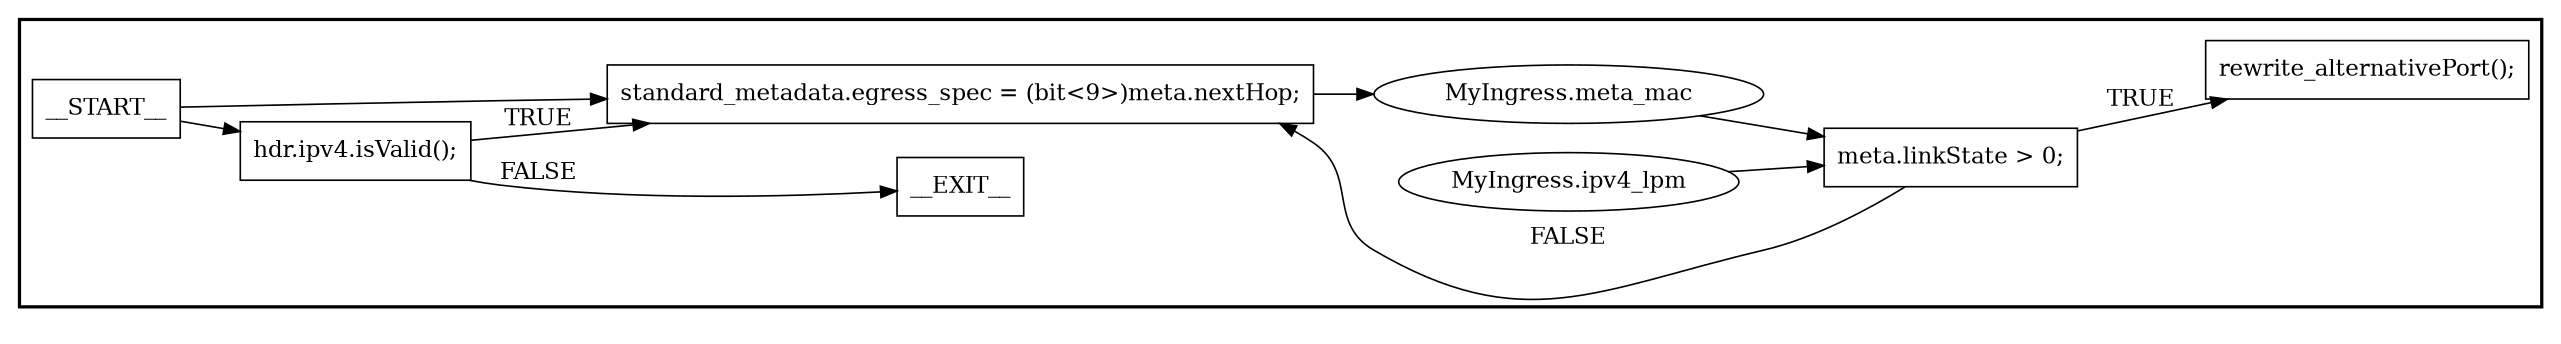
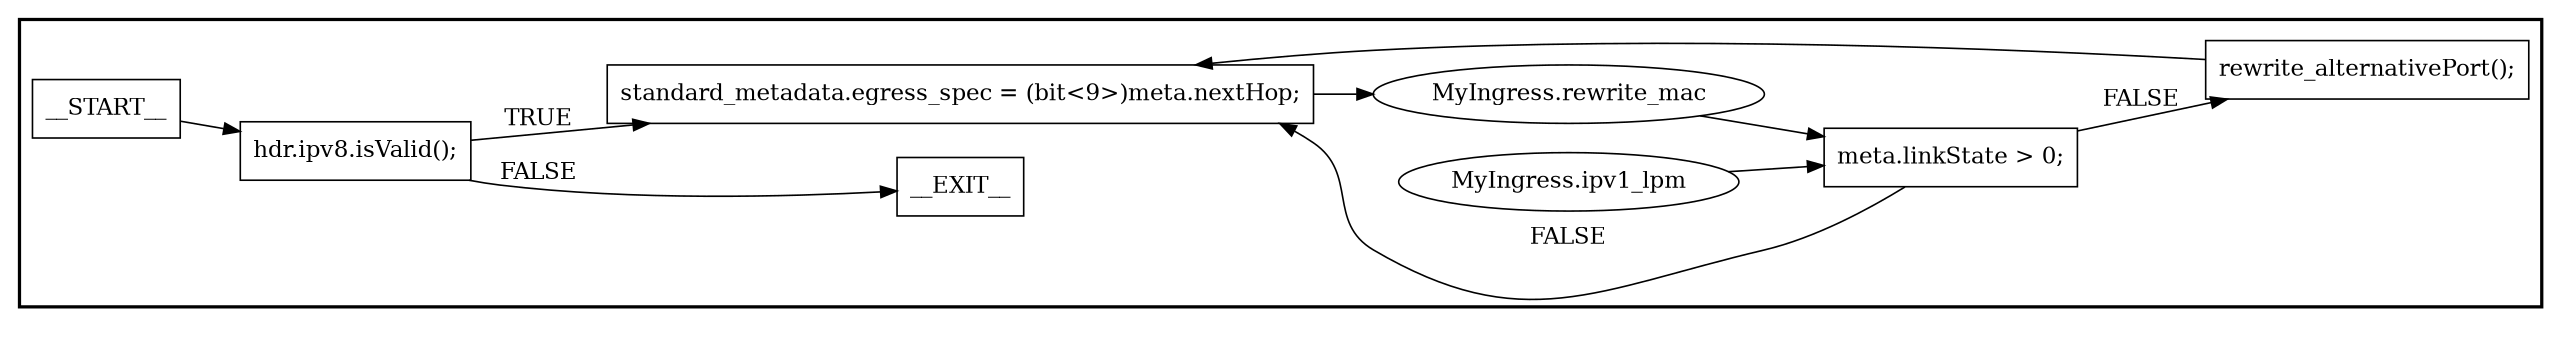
node "MyIngress.meta_mac": label "MyIngress.meta_mac" -> "MyIngress.rewrite_mac"
edge "meta.linkState > 0;" -> "rewrite_alternativePort();": label "TRUE" -> "FALSE"
edge "__START__" -> "standard_metadata.egress_spec = (bit<9>)meta.nextHop;": now "rewrite_alternativePort();" -> "standard_metadata.egress_spec = (bit<9>)meta.nextHop;"
node "hdr.ipv4.isValid();": label "hdr.ipv4.isValid();" -> "hdr.ipv8.isValid();"
node "MyIngress.ipv4_lpm": label "MyIngress.ipv4_lpm" -> "MyIngress.ipv1_lpm"
